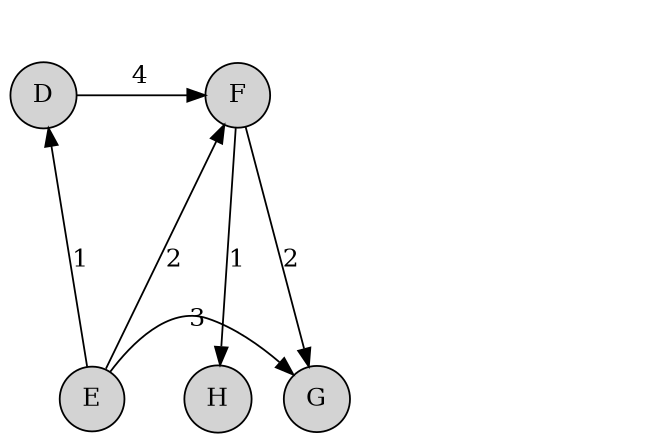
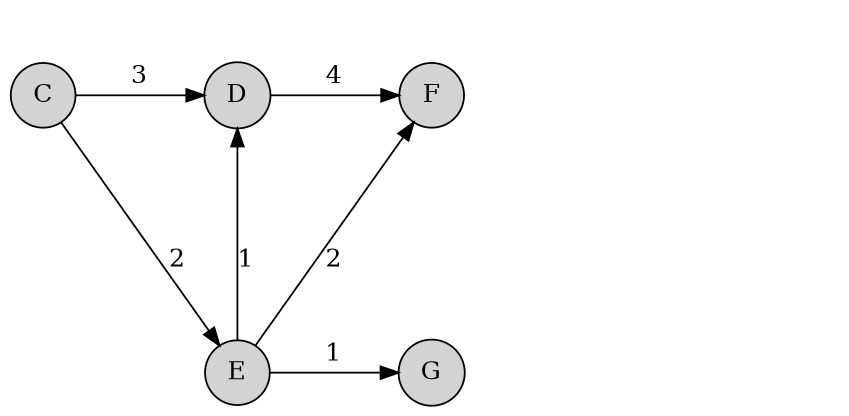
node "C": added
edge "F" -> "G": removed, label "2"
edge "E" -> "G": label "3" -> "1"
node "H": removed
